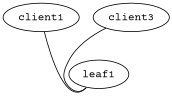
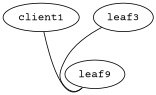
node "client3": label "client3" -> "leaf3"
node "leaf1": label "leaf1" -> "leaf9"
